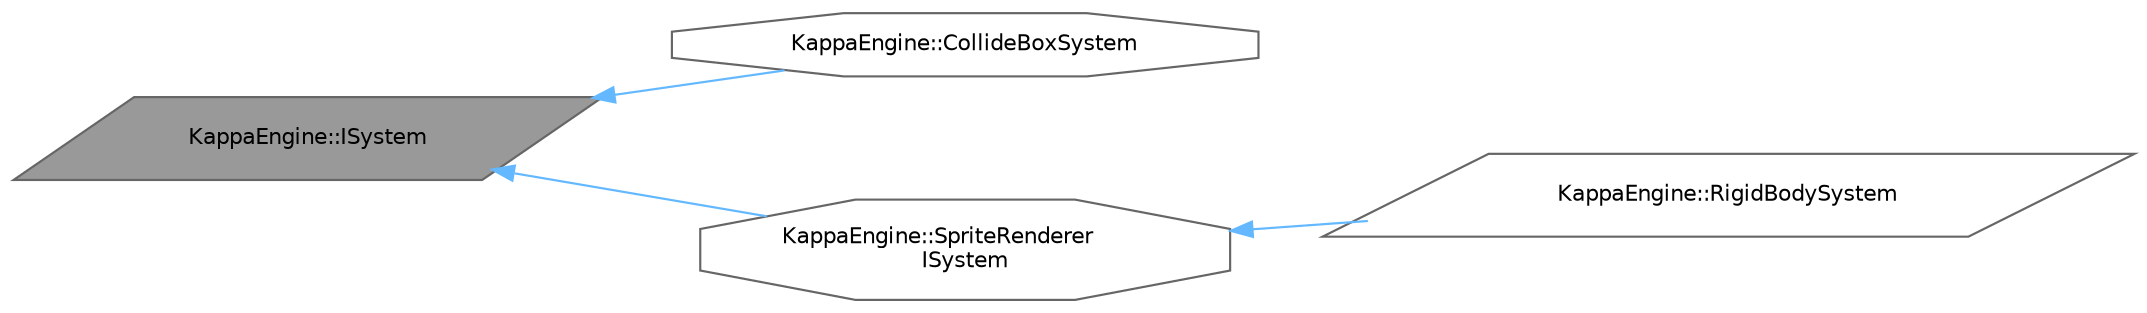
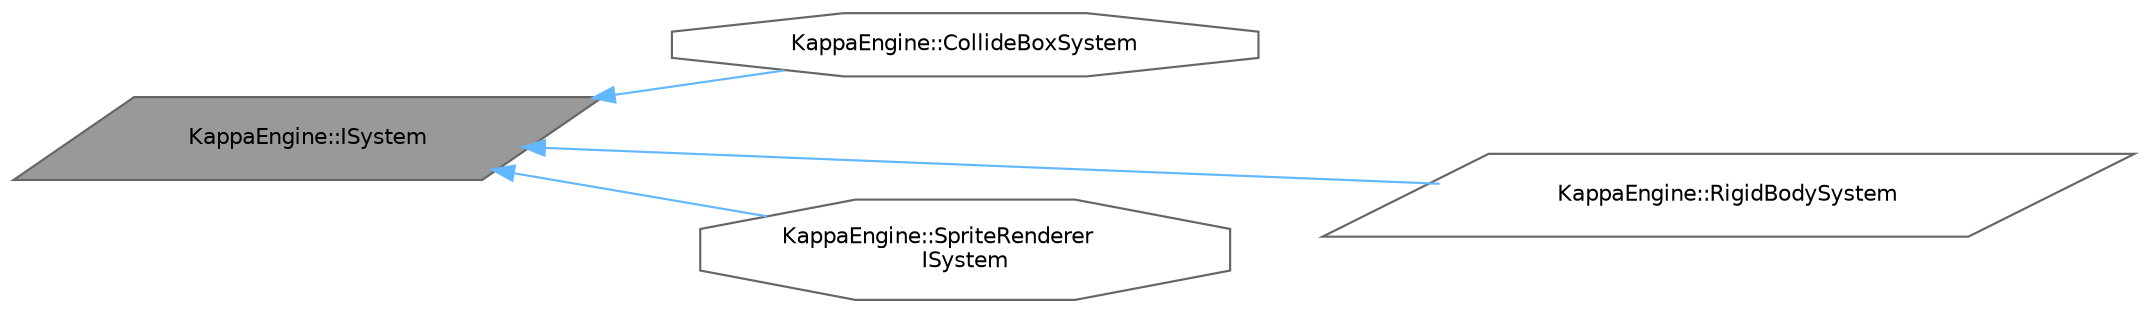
edge "KappaEngine::RigidBodySystem" -> "KappaEngine::SpriteRenderer ISystem": now "KappaEngine::RigidBodySystem" -> "KappaEngine::ISystem"
